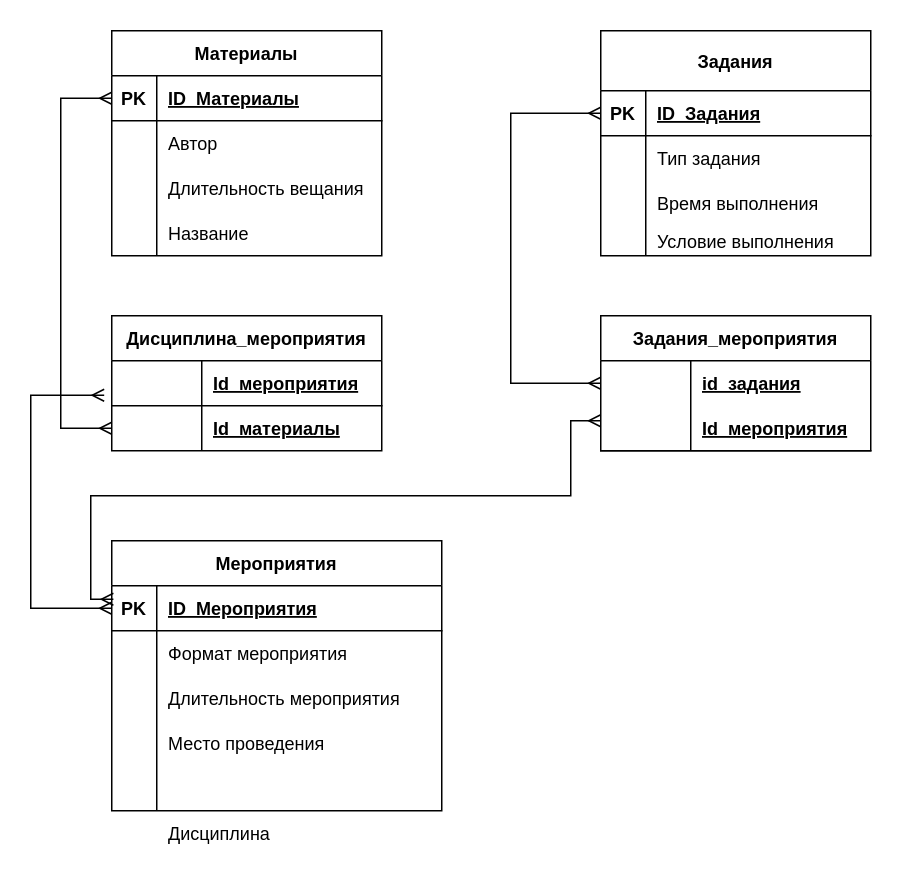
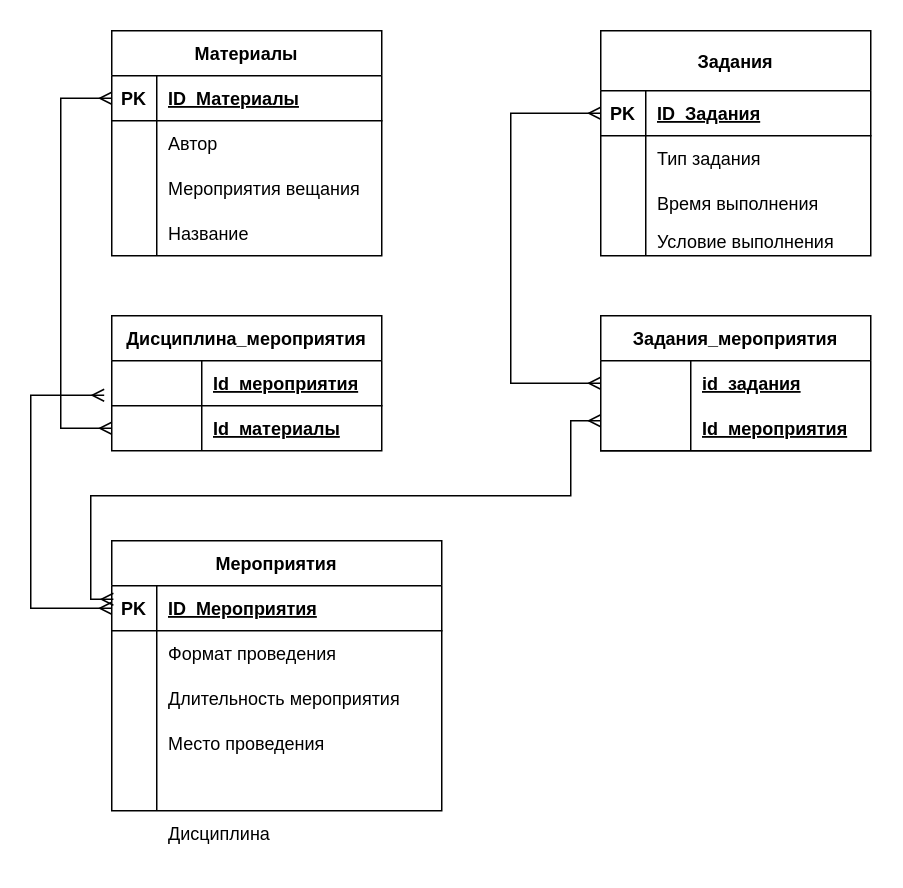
node "Длительность вещания": label "Длительность вещания" -> "Мероприятия вещания"
node "Формат мероприятия": label "Формат мероприятия" -> "Формат проведения"
